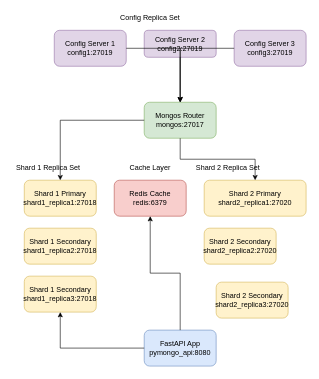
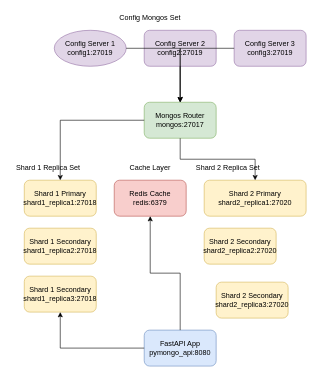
node "Config Replica Set": label "Config Replica Set" -> "Config Mongos Set"
node "Config Server 2 config2:27019": size 72x27 -> 72x36
node "Config Server 1 config1:27019": shape rounded rectangle -> ellipse
